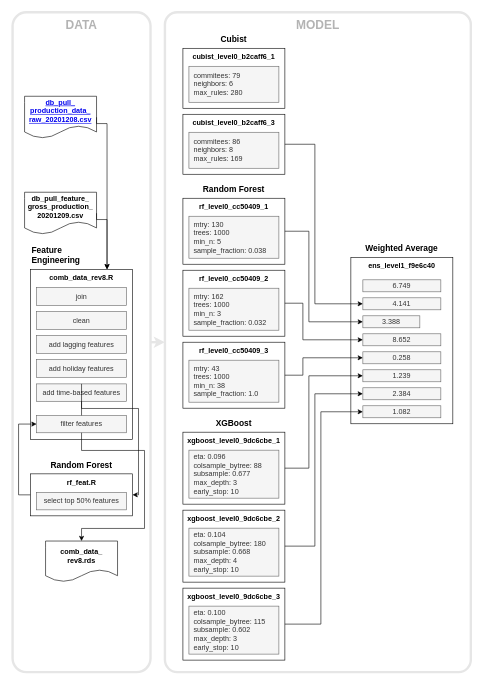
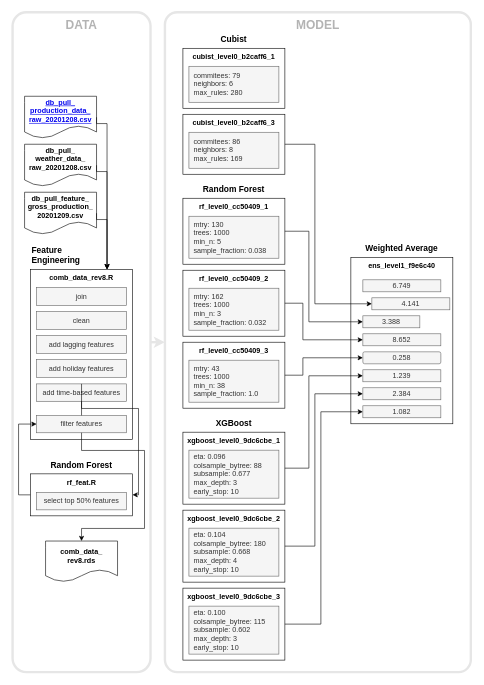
node "db_pull_ weather_data_ raw_20201208.csv": added
edge "db_pull_ weather_data_ raw_20201208.csv" -> "comb_data_rev8.R": added
node "4.141": moved (402, 304) -> (411, 304)
node "0.258": shape rectangle -> rounded rectangle
